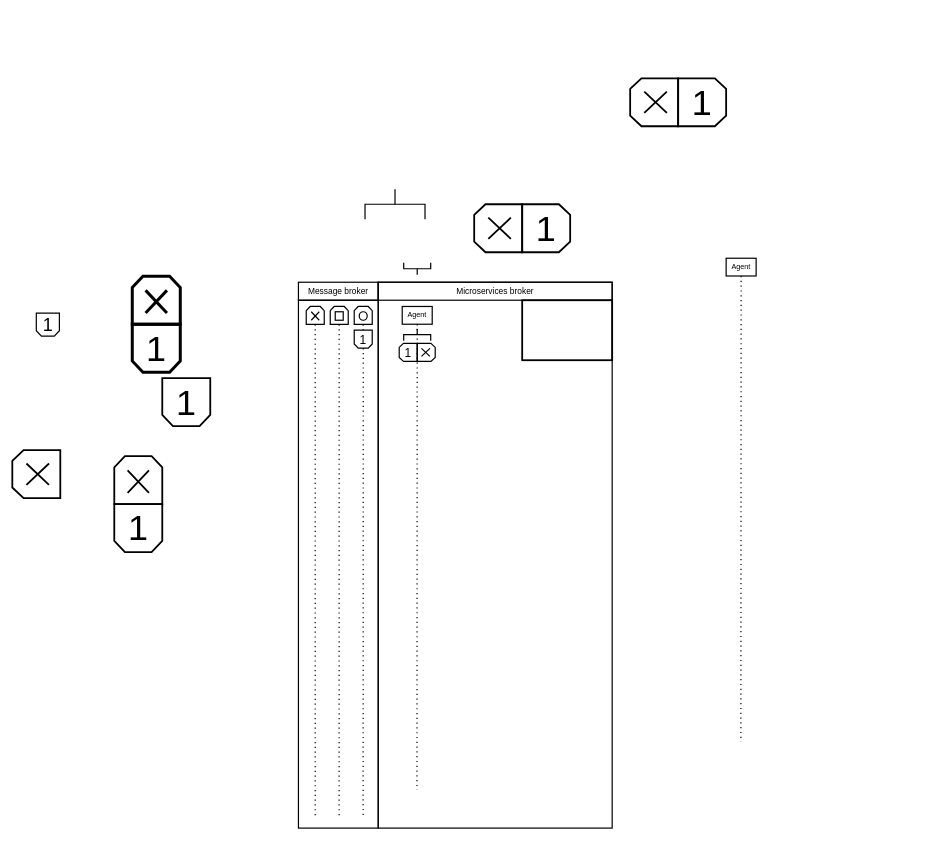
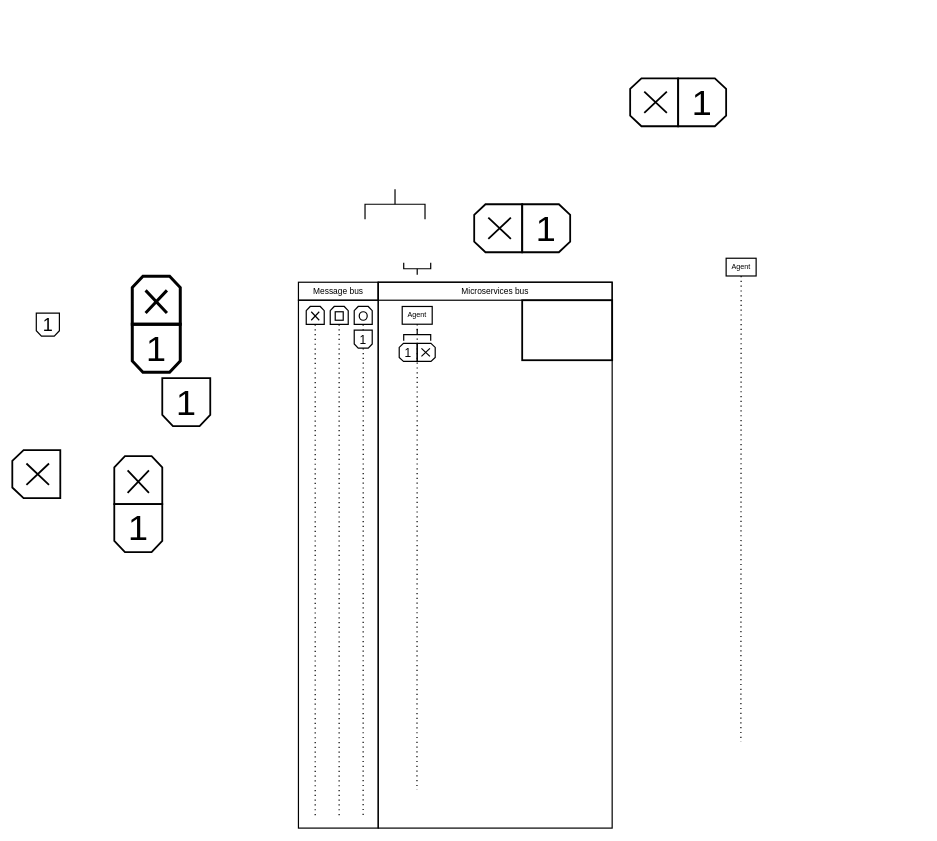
node "Message broker": label "Message broker" -> "Message bus"
node "Microservices broker": label "Microservices broker" -> "Microservices bus"
